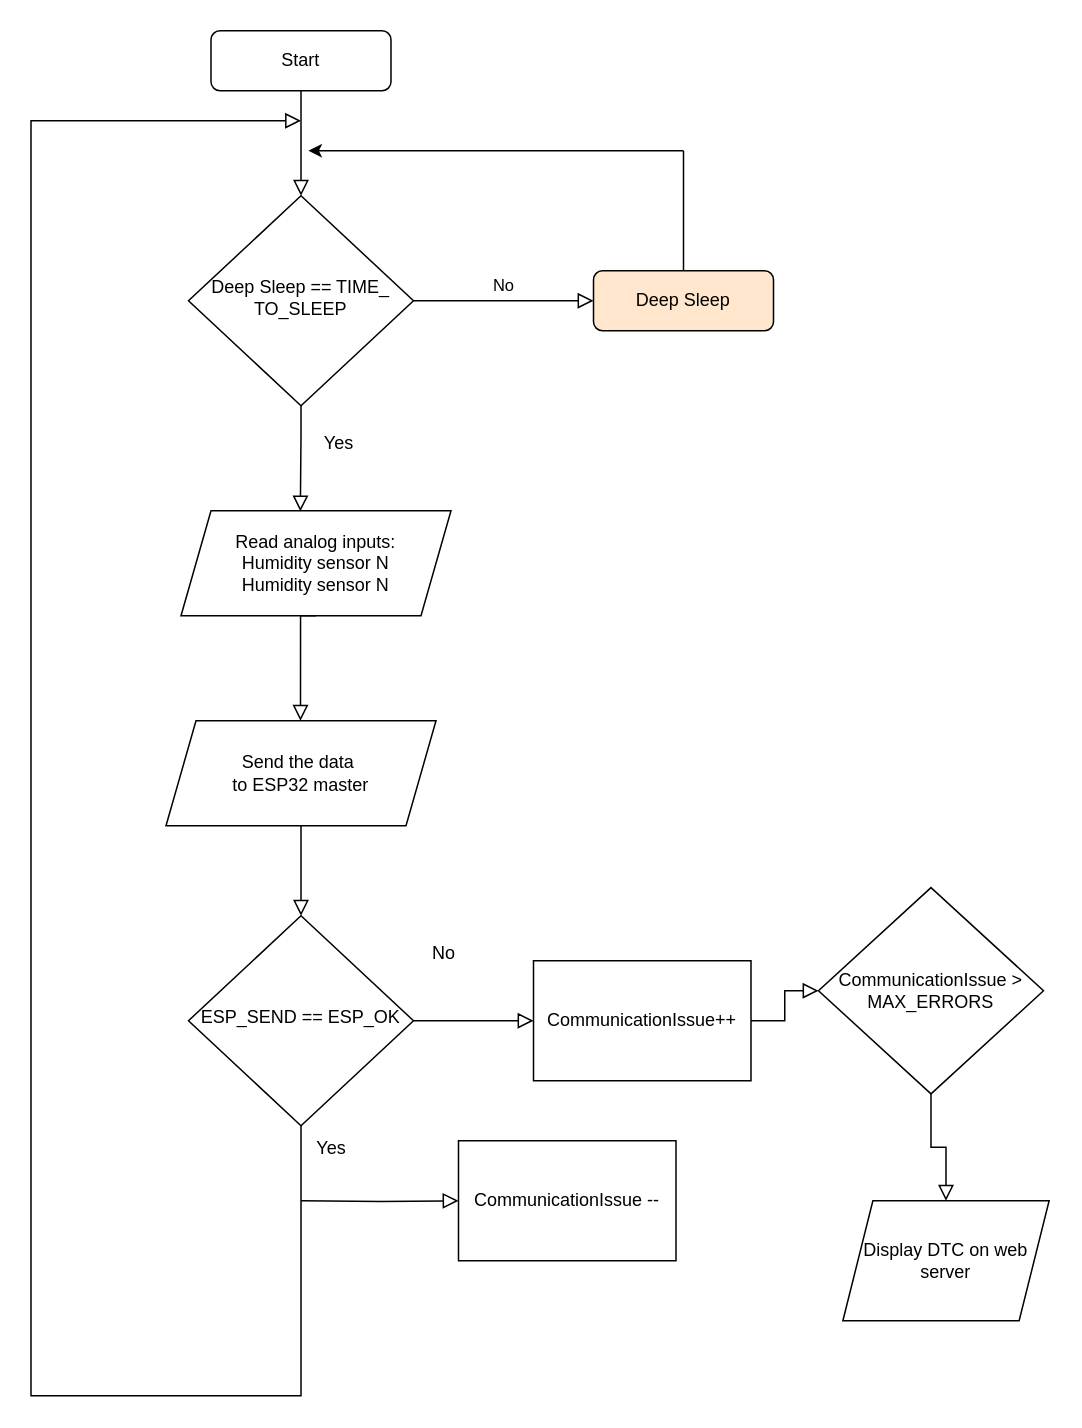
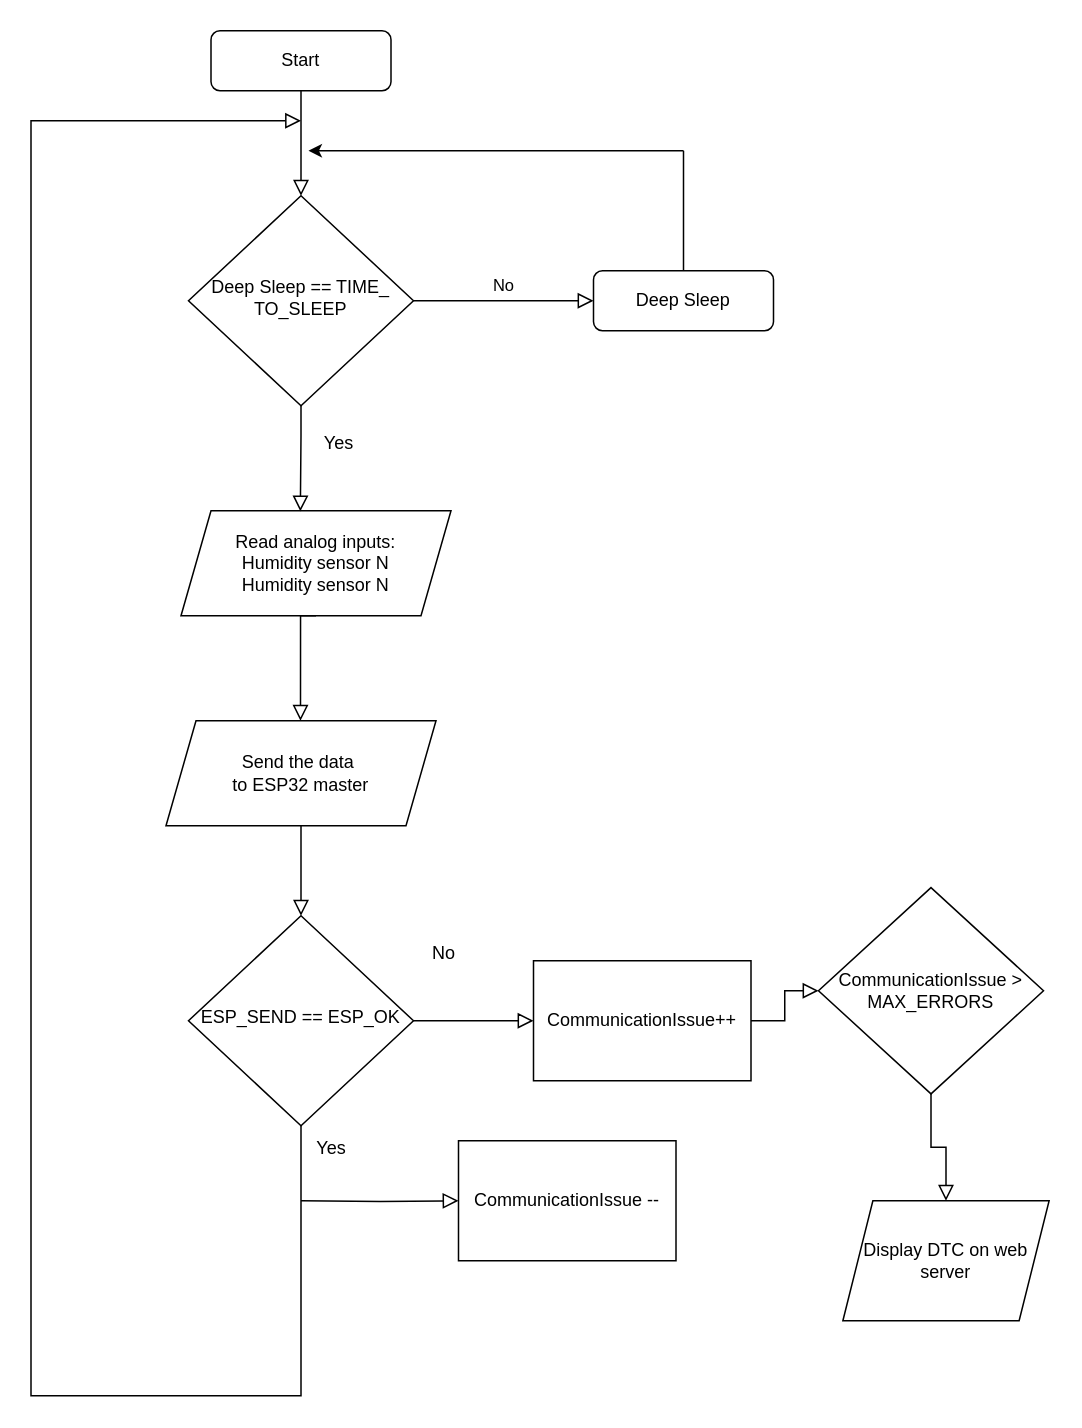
node "Deep Sleep": fillcolor #ffe6cc -> #ffffff
